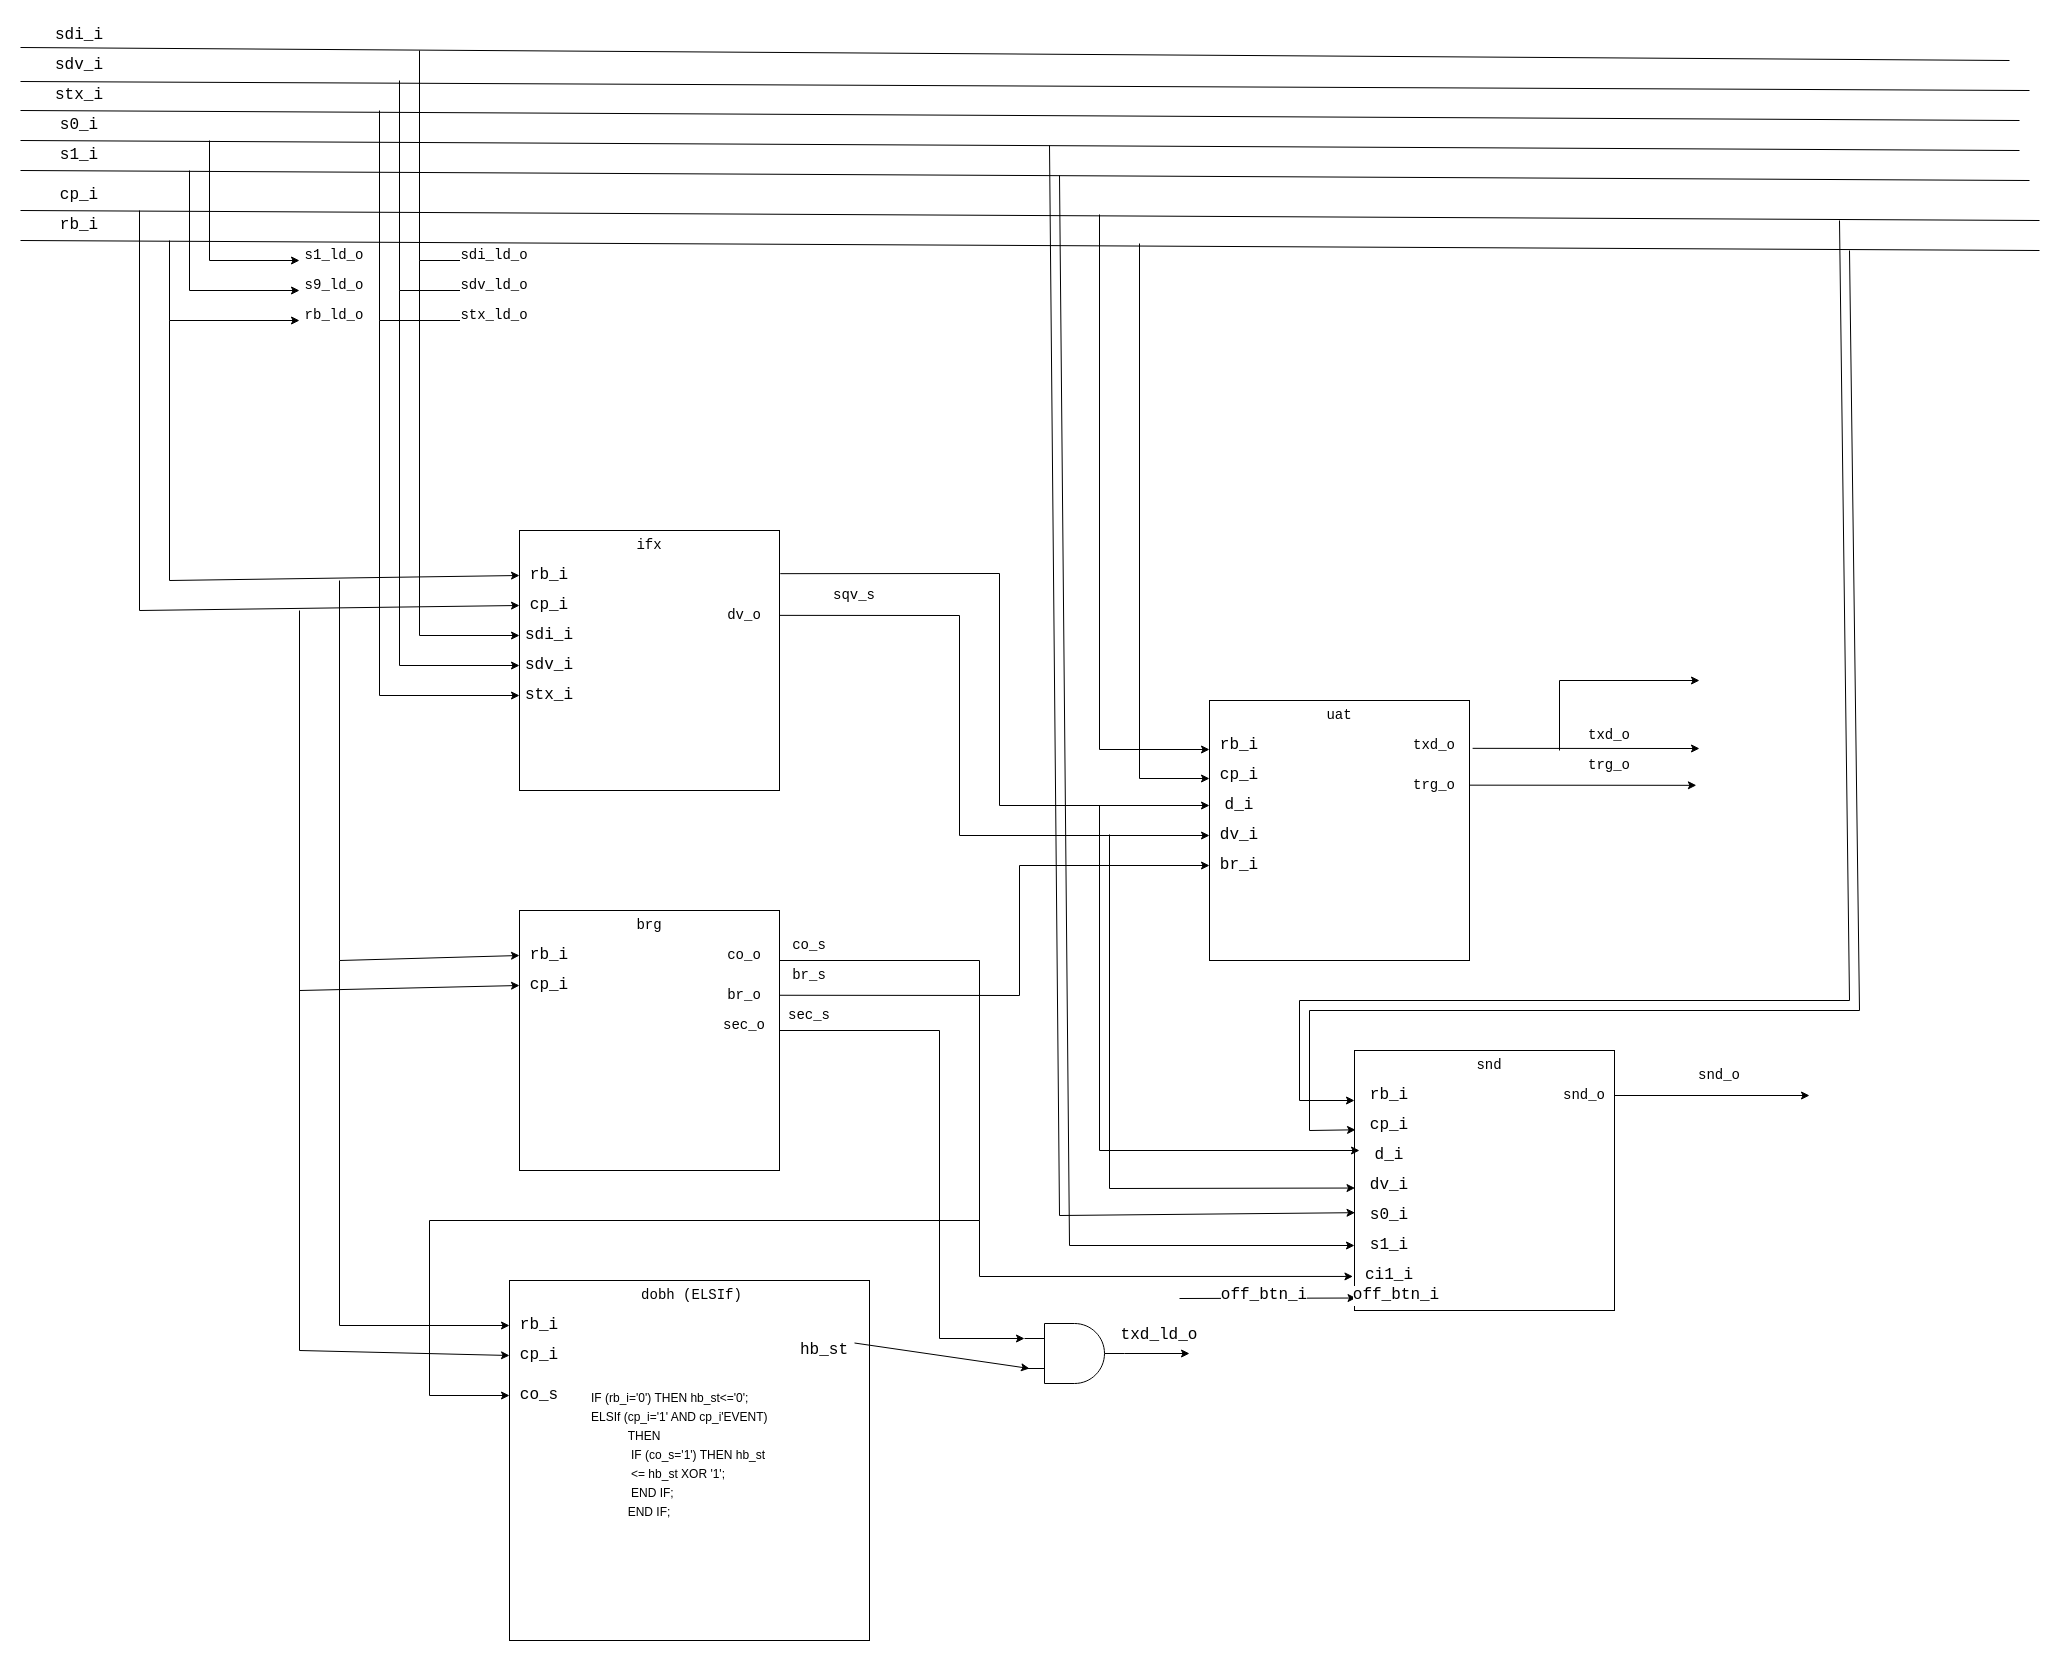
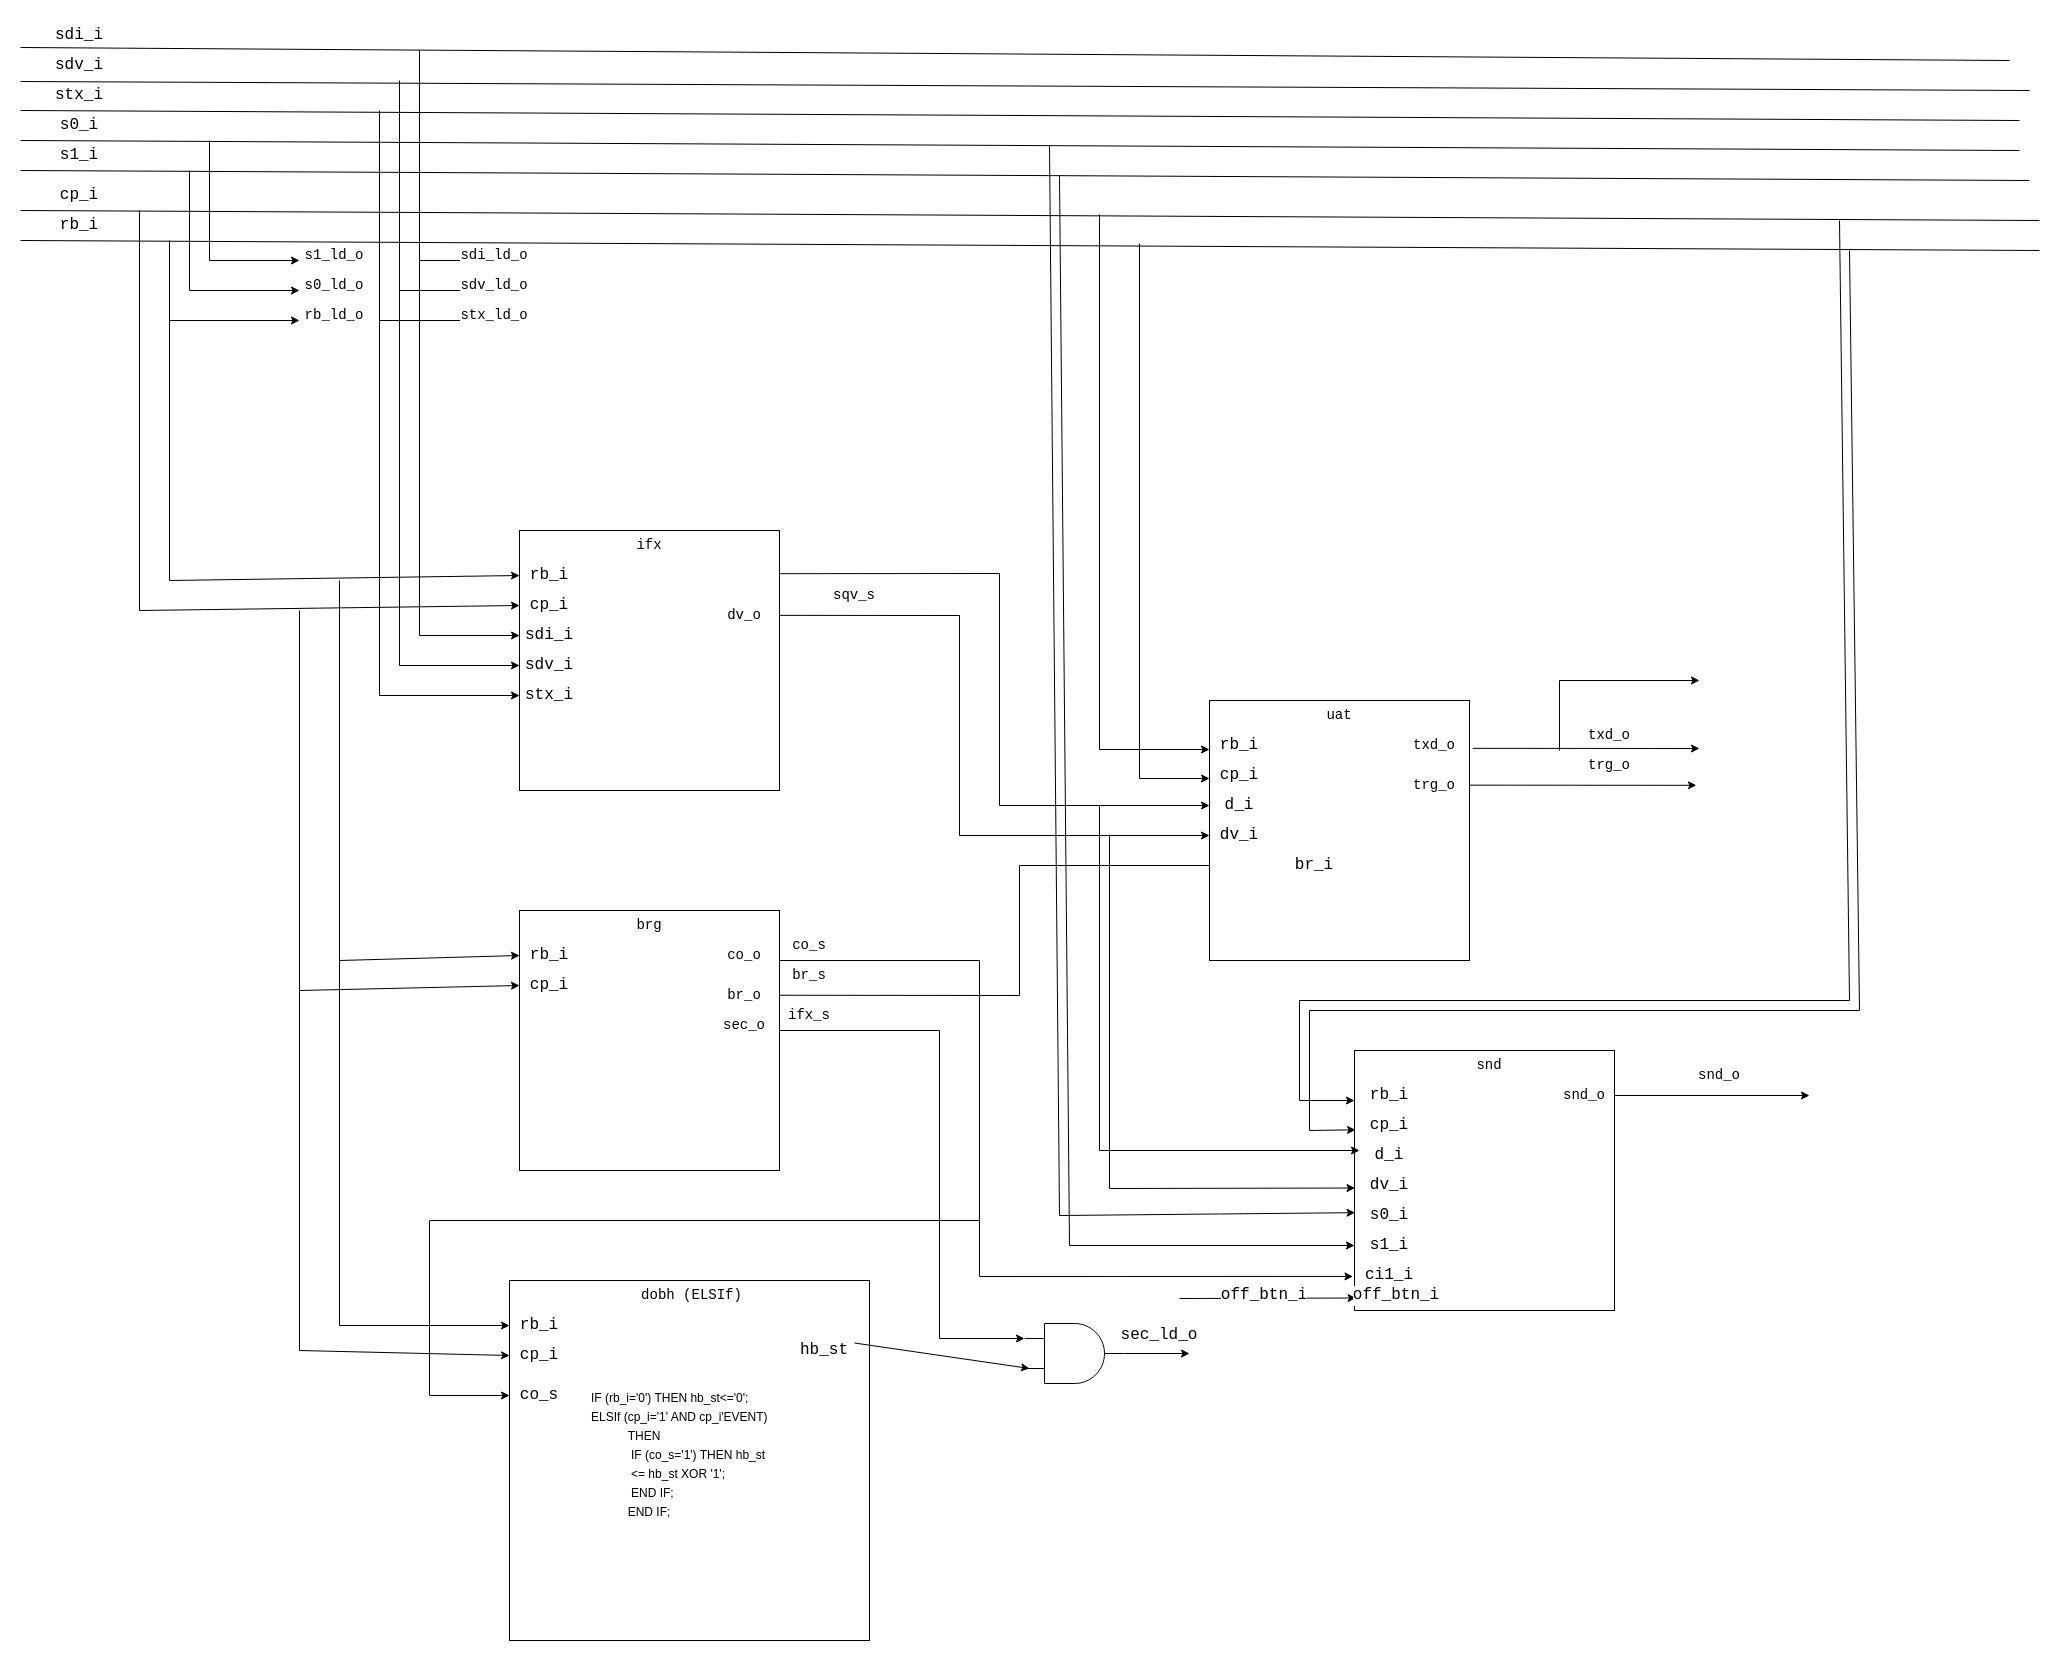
node "s9_ld_o": label "s9_ld_o" -> "s0_ld_o"
node "br_i": moved (1240, 866) -> (1315, 866)
node "sec_s": label "sec_s" -> "ifx_s"
node "txd_ld_o": label "txd_ld_o" -> "sec_ld_o"
